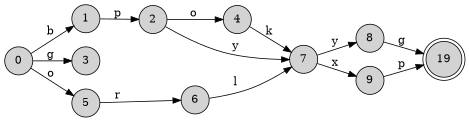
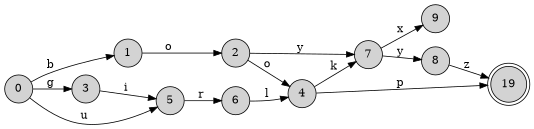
edge "1" -> "2": label "p " -> "o "
edge "8" -> "19": label "g " -> "z "
edge "9" -> "19": now "4" -> "19"
edge "0" -> "5": label "o " -> "u "
edge "6" -> "7": now "6" -> "4"
edge "3" -> "5": added, label "i"
